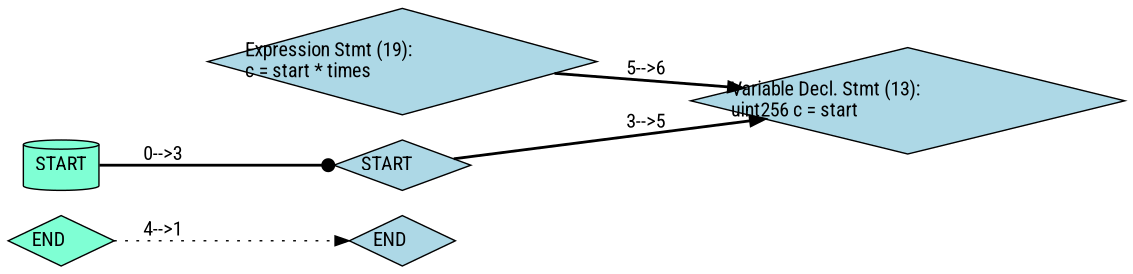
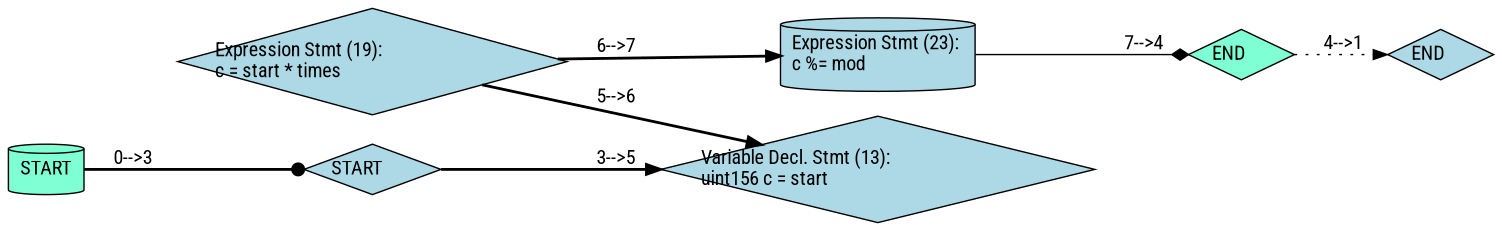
node "Expression Stmt (23): c %= mod": added
node "Variable Decl. Stmt (13): uint256 c = start": label "Variable Decl. Stmt (13): uint256 c = start" -> "Variable Decl. Stmt (13): uint156 c = start"
